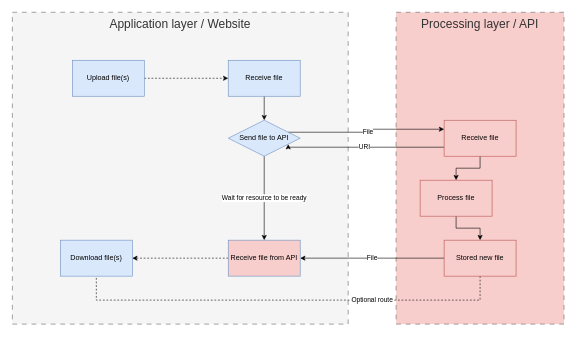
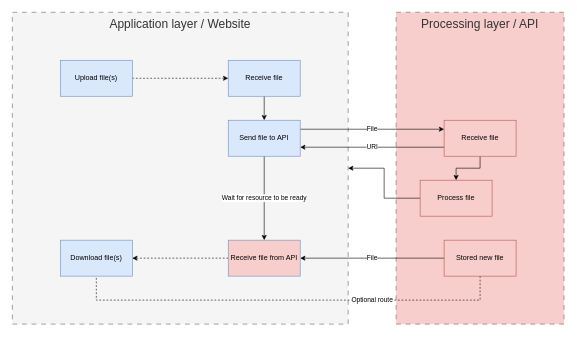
node "Upload file(s)": moved (108, 78) -> (96, 78)
node "Send file to API": shape diamond -> rectangle
edge "Process file" -> "Stored new file": now "Process file" -> "Application layer / Website"
